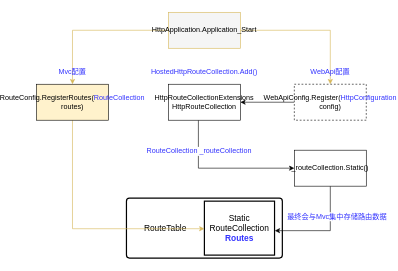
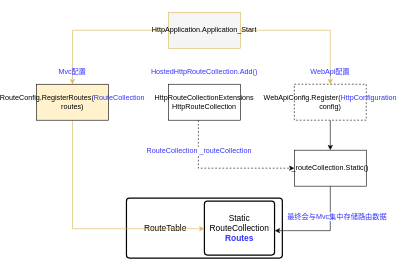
edge "WebApiConfig.Register(HttpConfiguration config)" -> "HttpRouteCollectionExtensionsHttpRouteCollection": now "WebApiConfig.Register(HttpConfiguration config)" -> "_routeCollection.Static()"
edge "HttpRouteCollectionExtensionsHttpRouteCollection" -> "_routeCollection.Static()": style solid -> dashed
node "Static RouteCollection Routes": shape rectangle -> rounded rectangle
